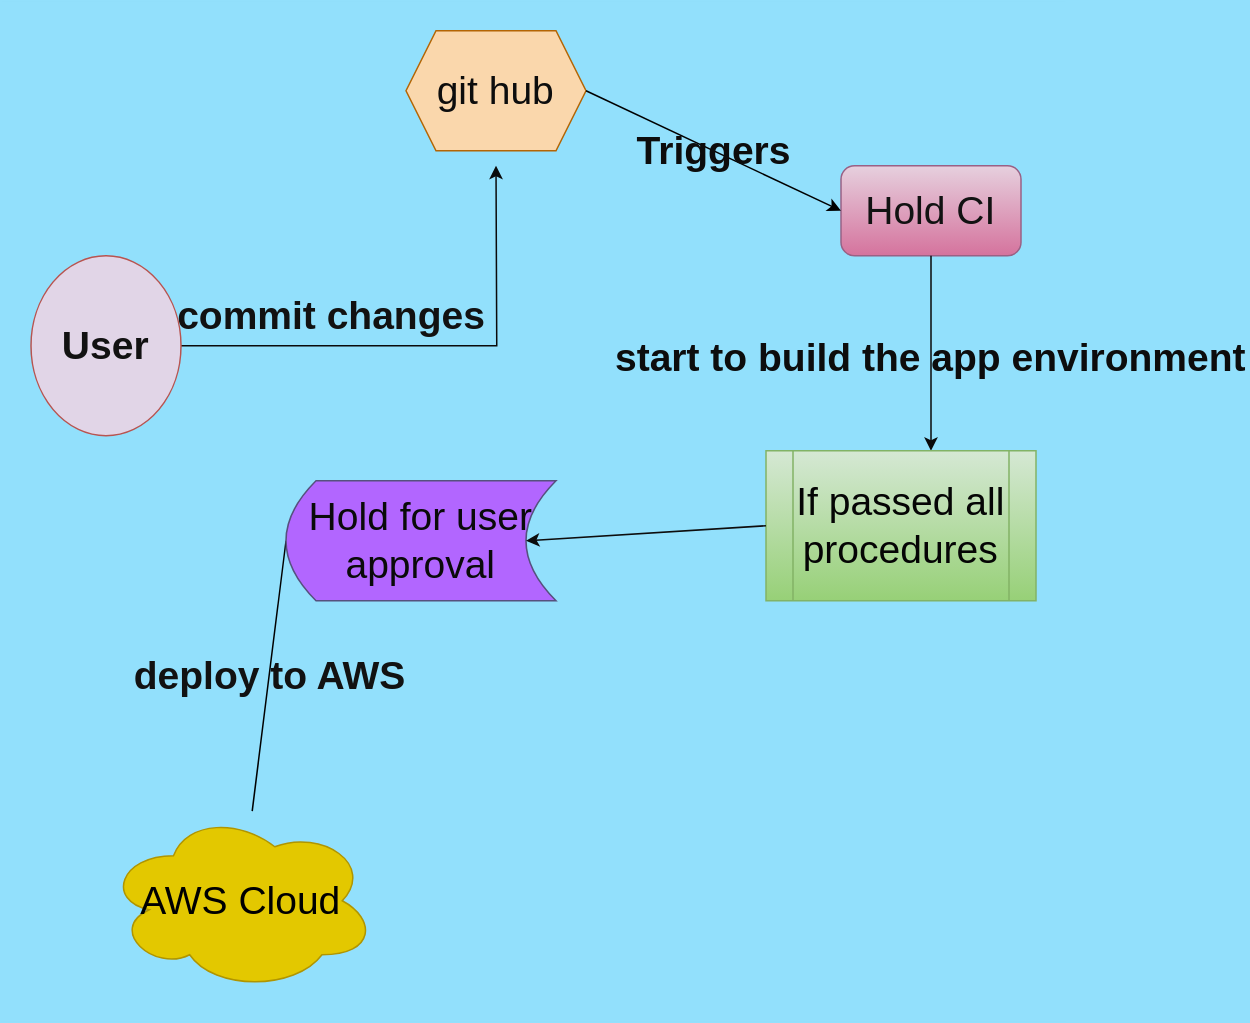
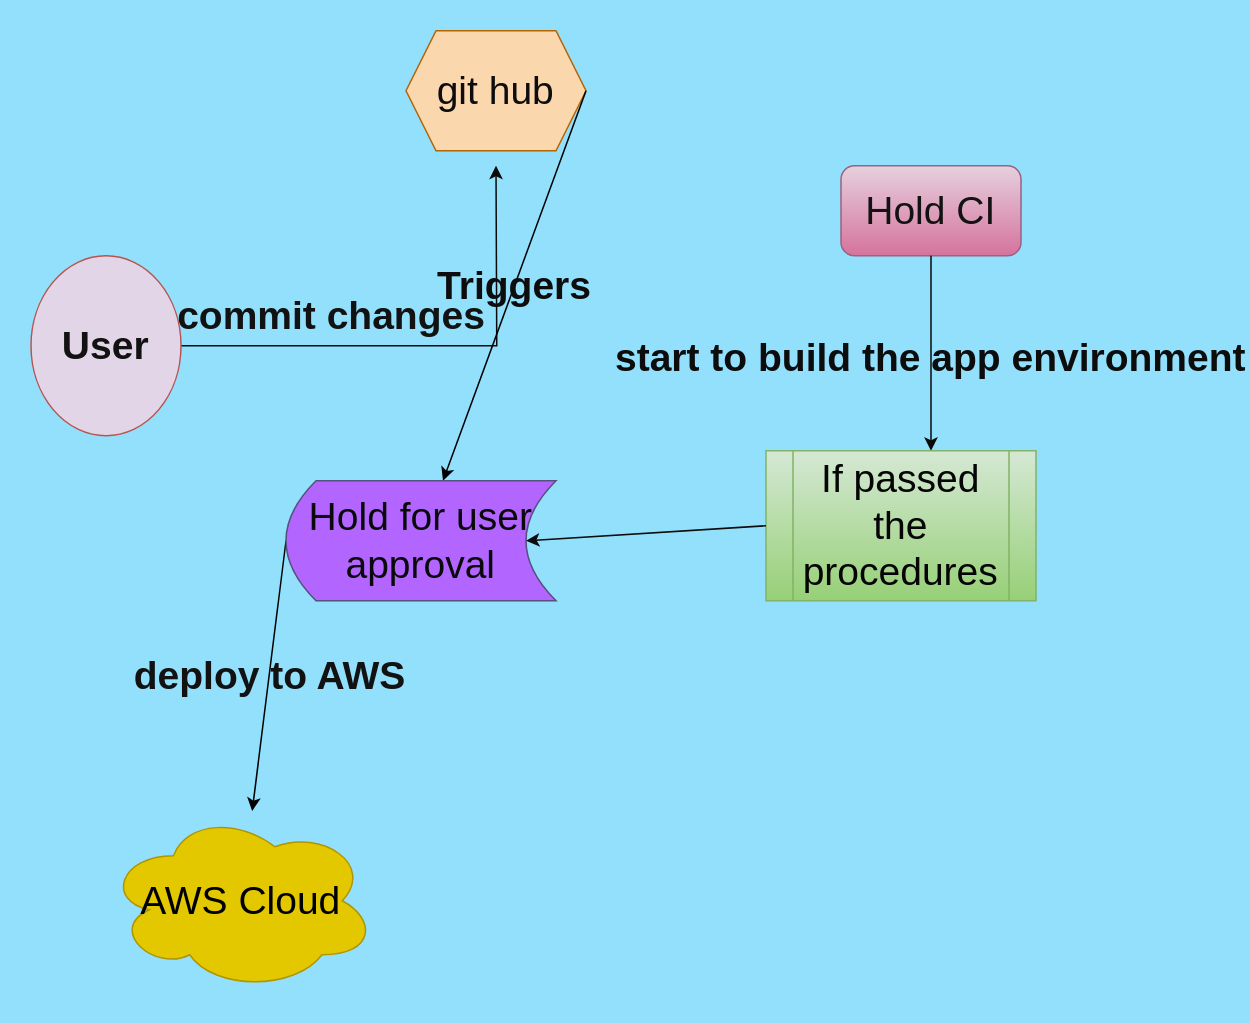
edge "git hub" -> "Hold CI": now "git hub" -> "Hold for user approval"
node "If passed all procedures": label "If passed all procedures" -> "If passed the procedures"
edge "Hold for user approval" -- "AWS Cloud": arrowhead none -> classic
